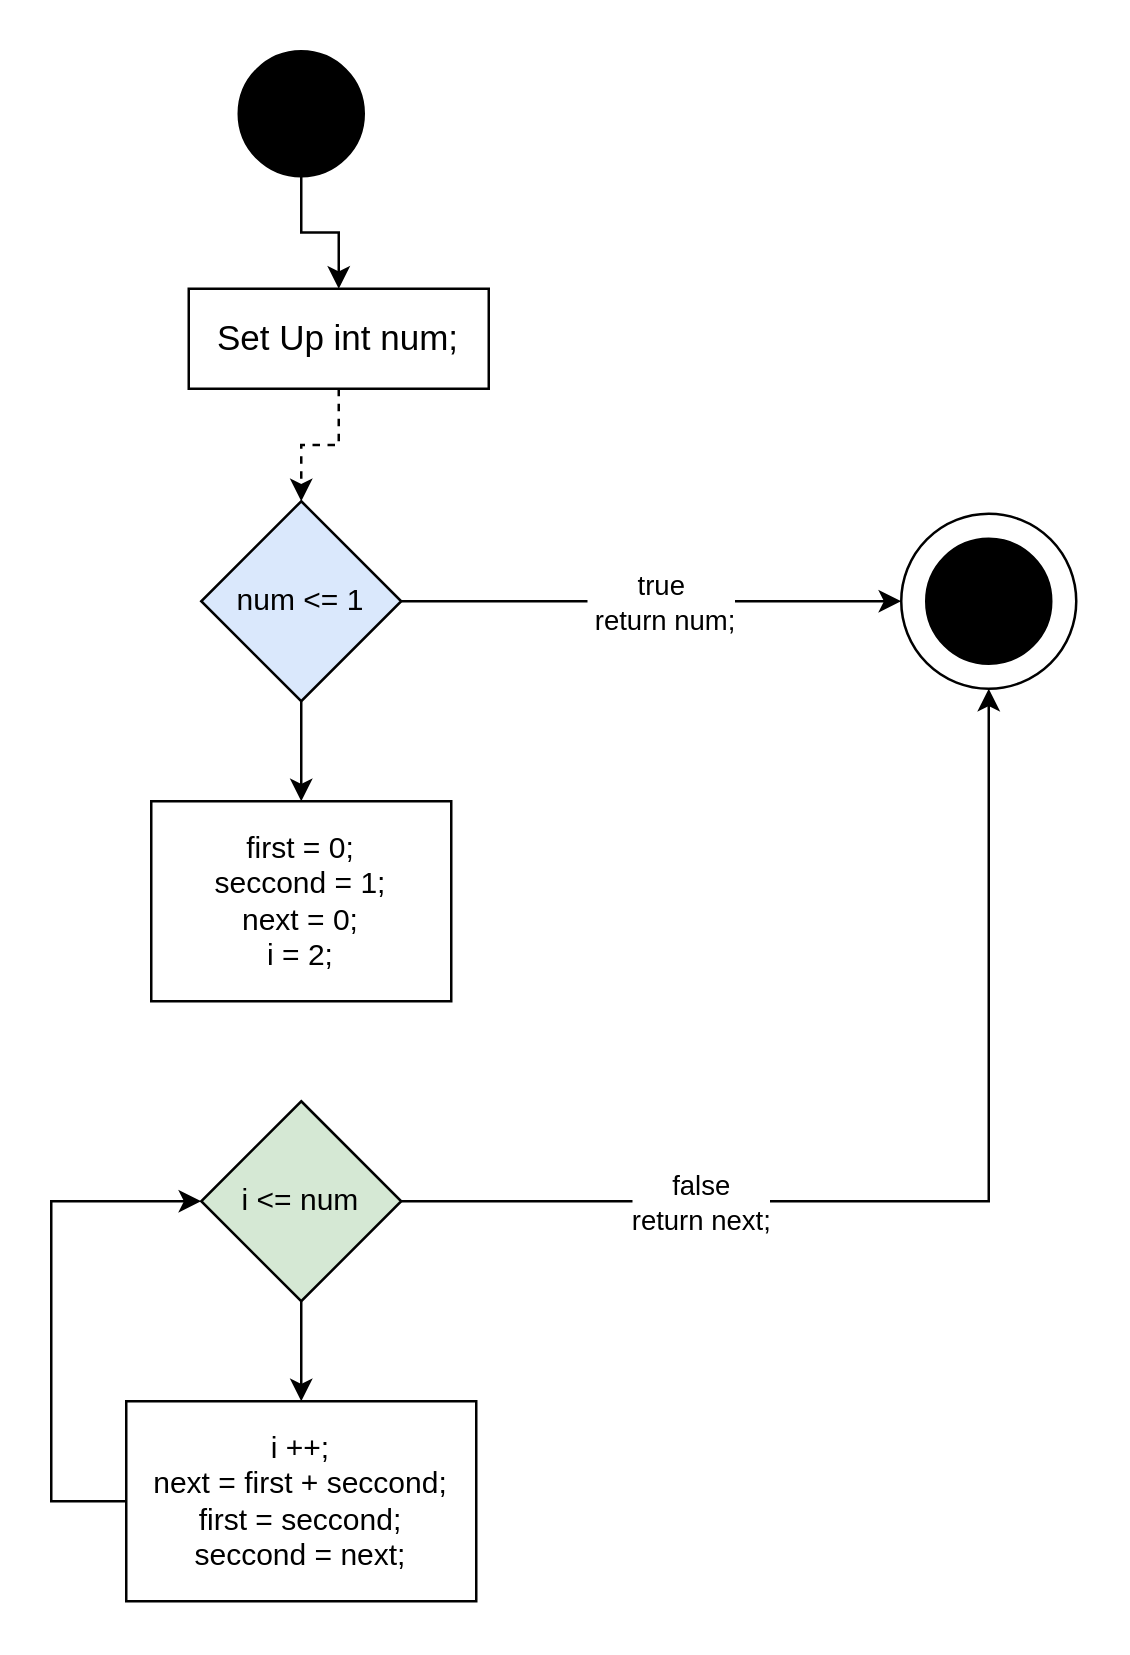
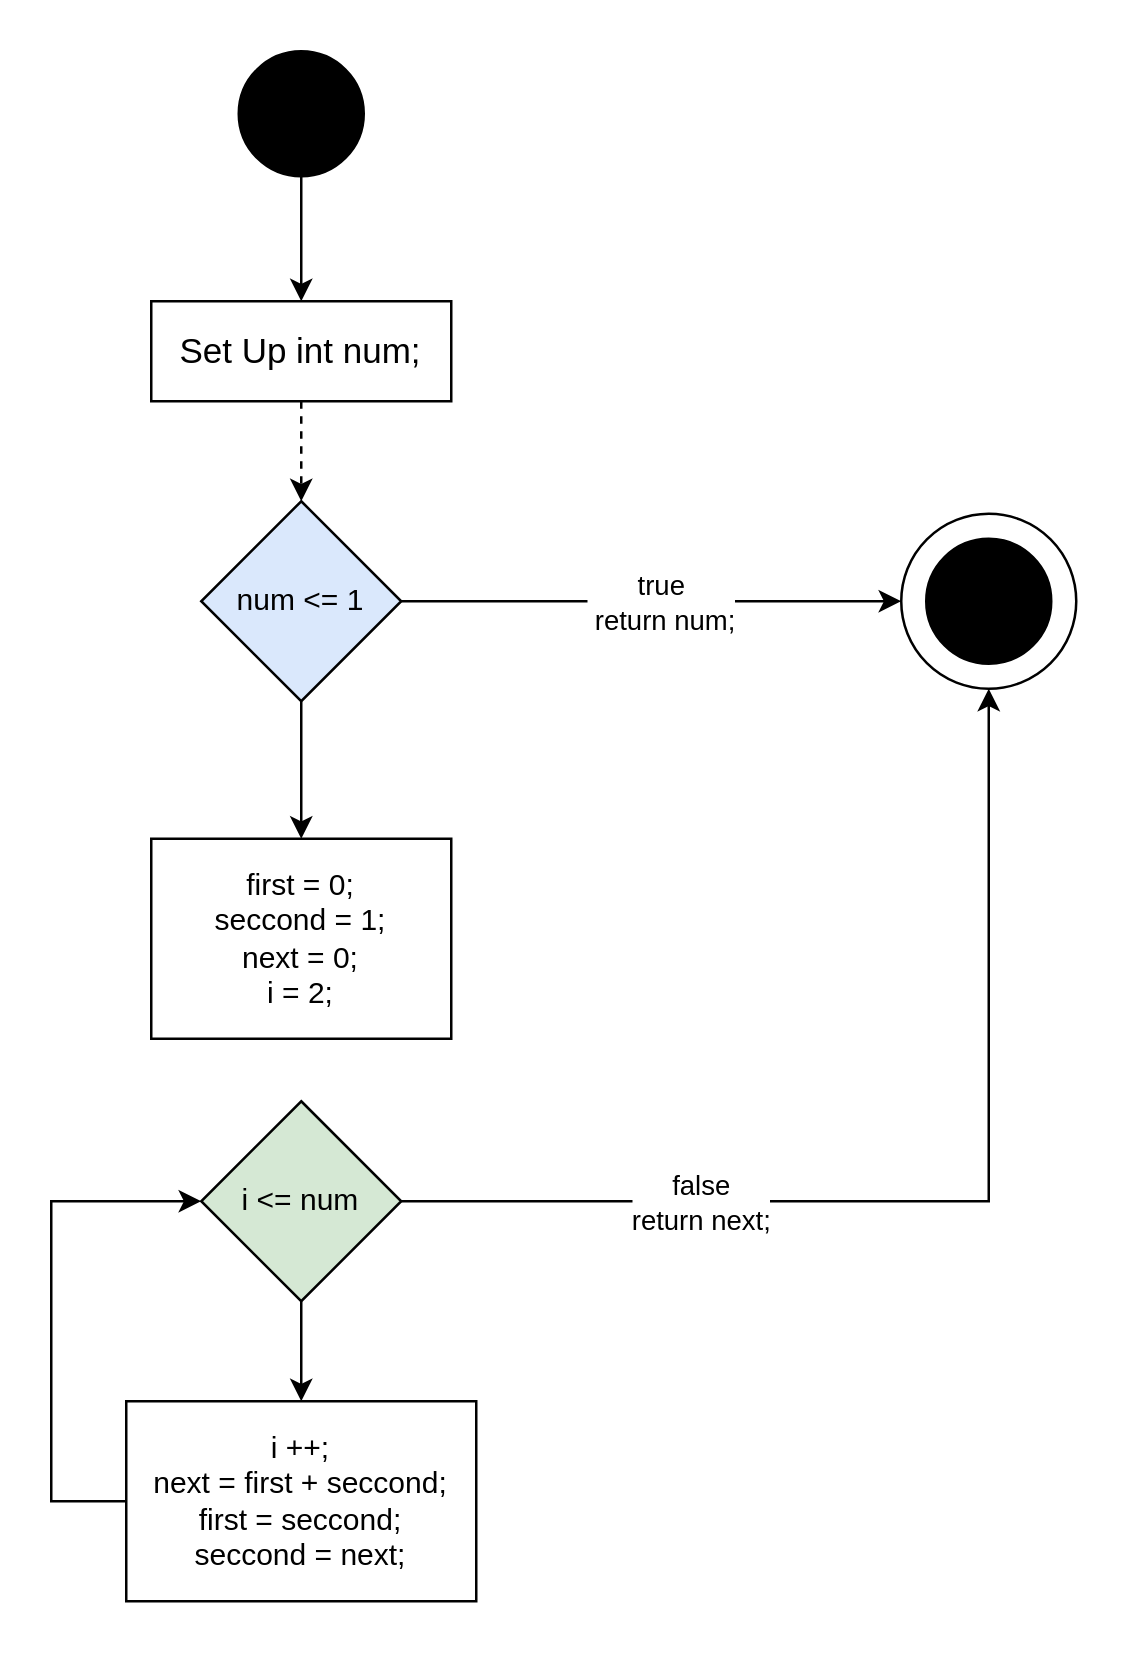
node "Set Up int num;": moved (339, 339) -> (301, 351)
node "first = 0; seccond = 1; next = 0; i = 2;": moved (301, 901) -> (301, 939)
